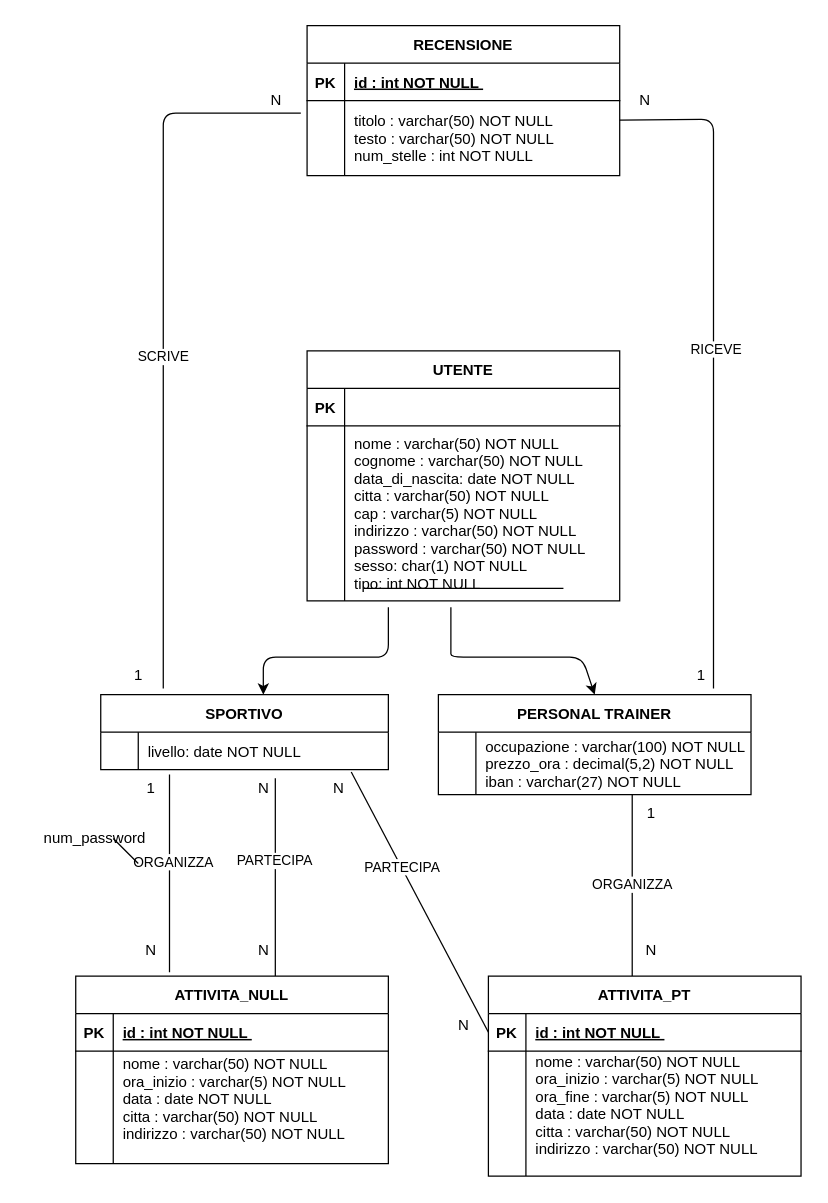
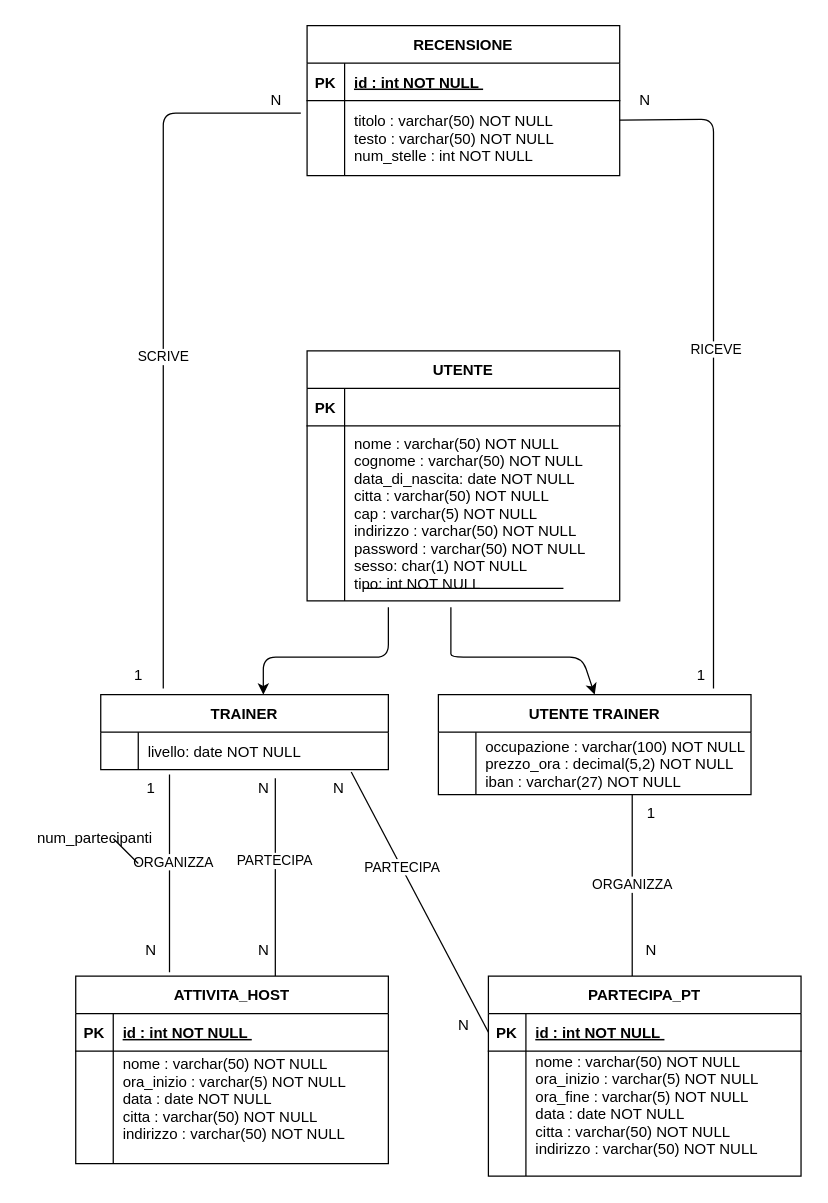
node "SPORTIVO": label "SPORTIVO" -> "TRAINER"
node "PERSONAL TRAINER": label "PERSONAL TRAINER" -> "UTENTE TRAINER"
node "num_password": label "num_password" -> "num_partecipanti"
node "ATTIVITA_NULL": label "ATTIVITA_NULL" -> "ATTIVITA_HOST"
node "ATTIVITA_PT": label "ATTIVITA_PT" -> "PARTECIPA_PT"
